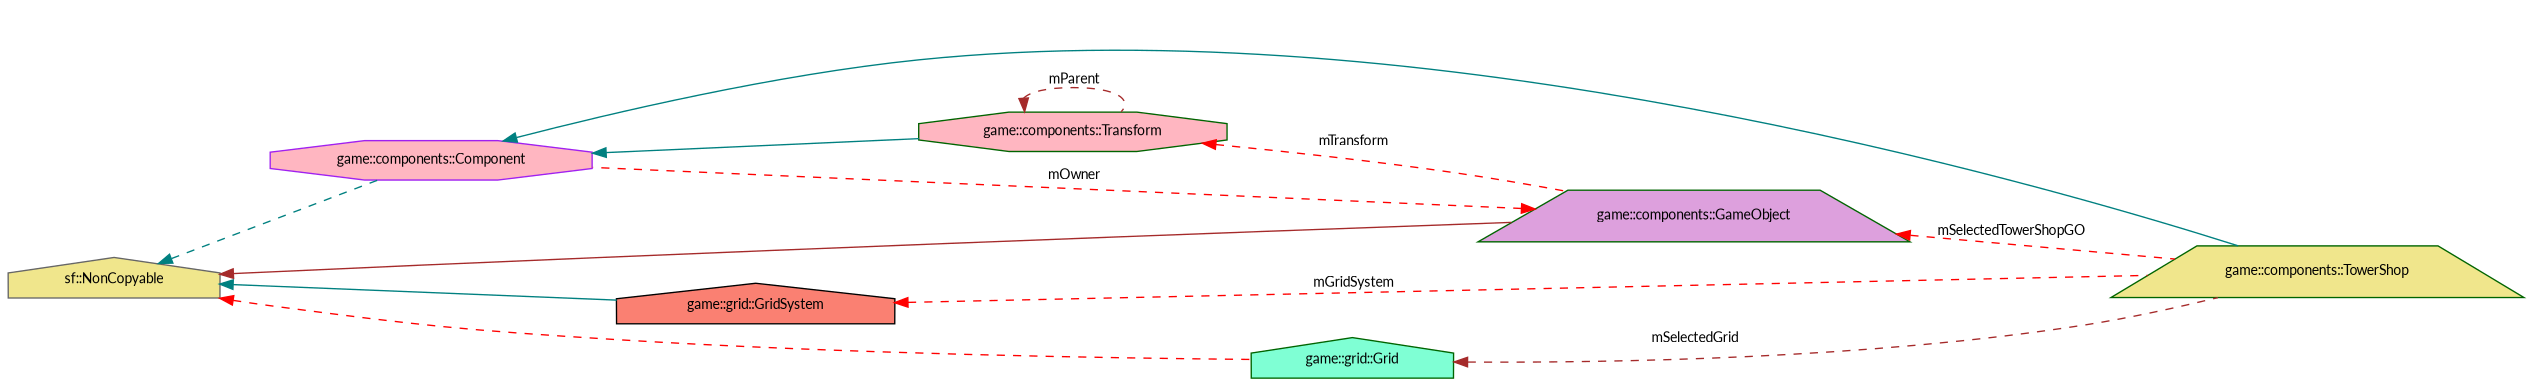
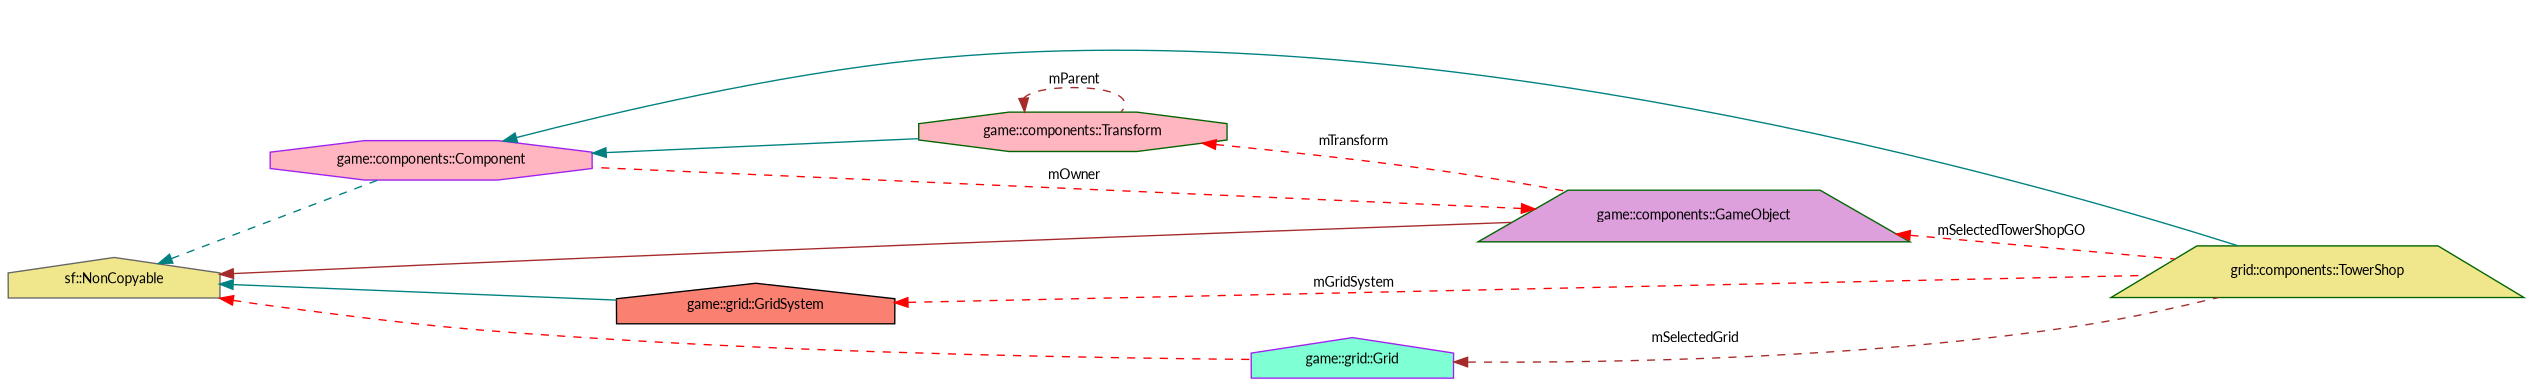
node "game::components::TowerShop": label "game::components::TowerShop" -> "grid::components::TowerShop"
node "game::grid::Grid": color darkgreen -> purple
